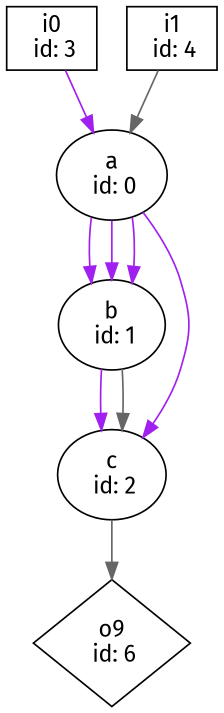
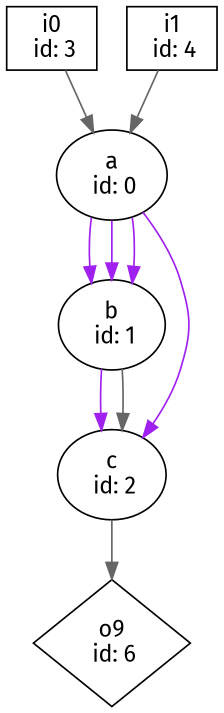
edge "i0 id: 3" -> "a id: 0": color purple -> gray40
